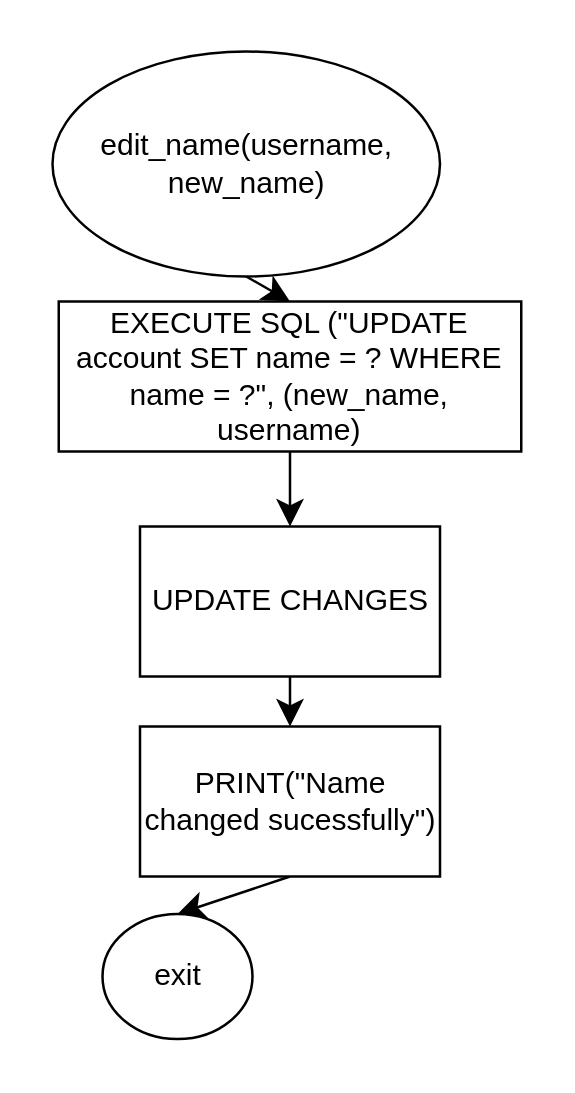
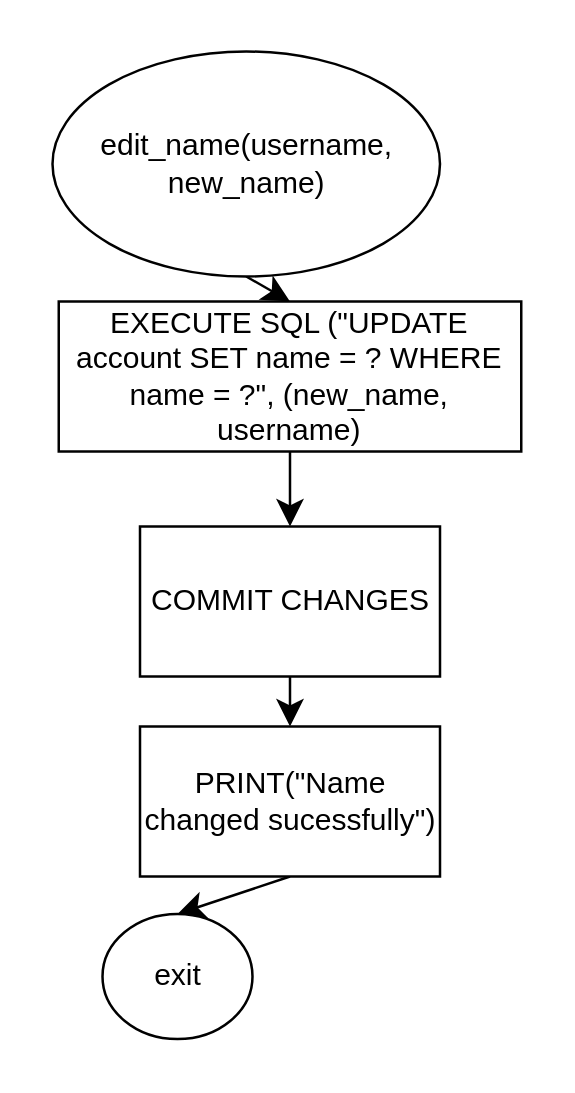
node "UPDATE CHANGES": label "UPDATE CHANGES" -> "COMMIT CHANGES"
